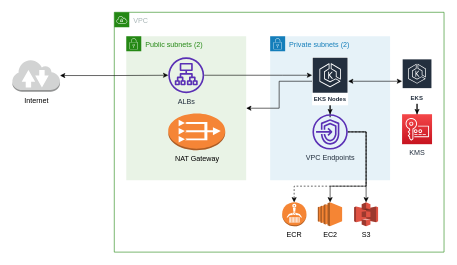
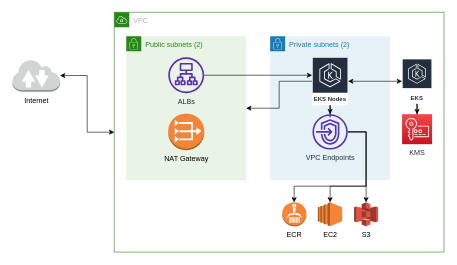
edge "ALBs" -- "Internet": now "VPC" -- "Internet"
node "NAT Gateway": size 57x37 -> 36x37
edge "VPC Endpoints" -> "ECR": style dashed -> solid
